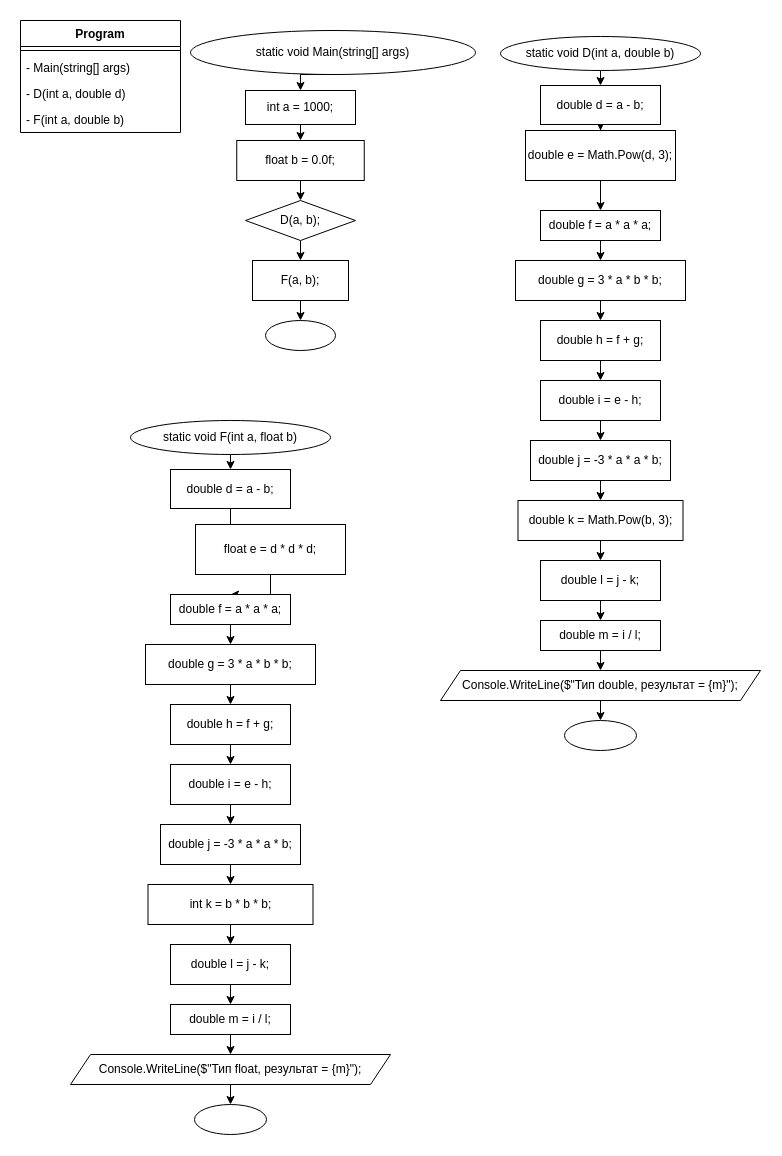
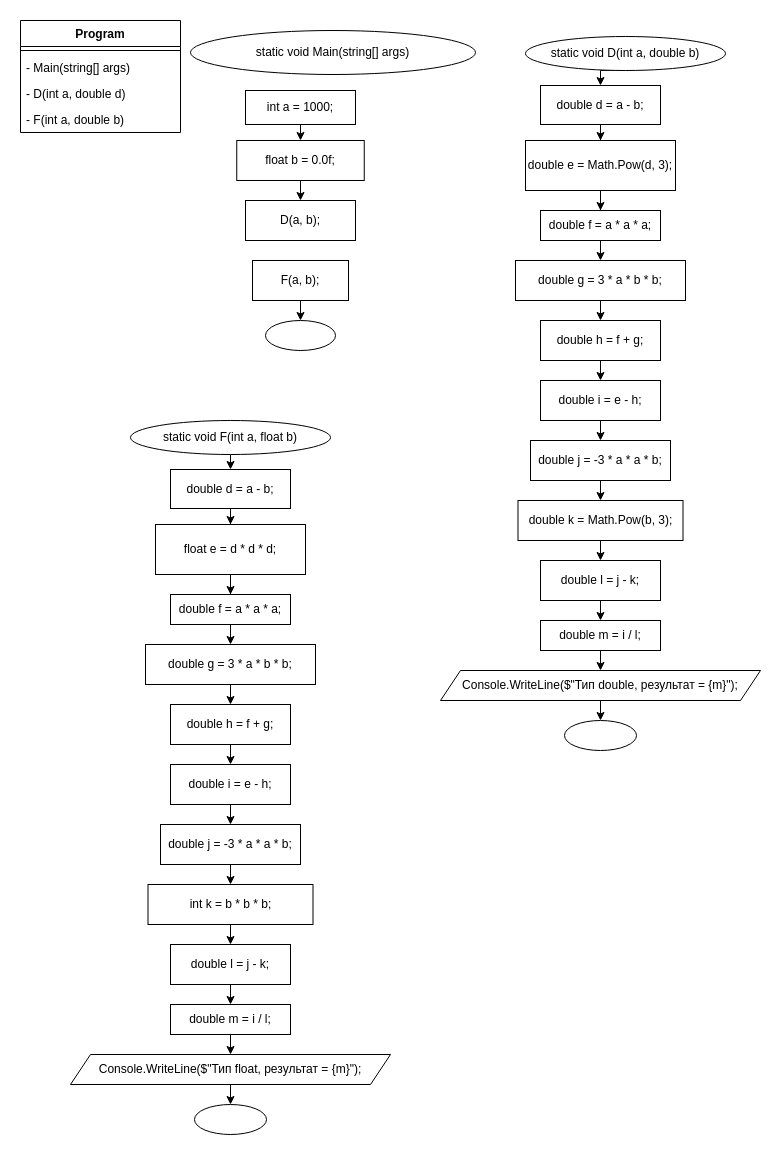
node "static void D(int a, double b)": moved (601, 54) -> (626, 54)
edge "static void Main(string[] args)" -> "int a = 1000;": removed
node "double e = Math.Pow(d, 3);": moved (601, 156) -> (601, 166)
node "D(a, b);": shape diamond -> rectangle
edge "D(a, b);" -> "F(a, b);": removed
node "float e = d * d * d;": moved (271, 550) -> (231, 550)
